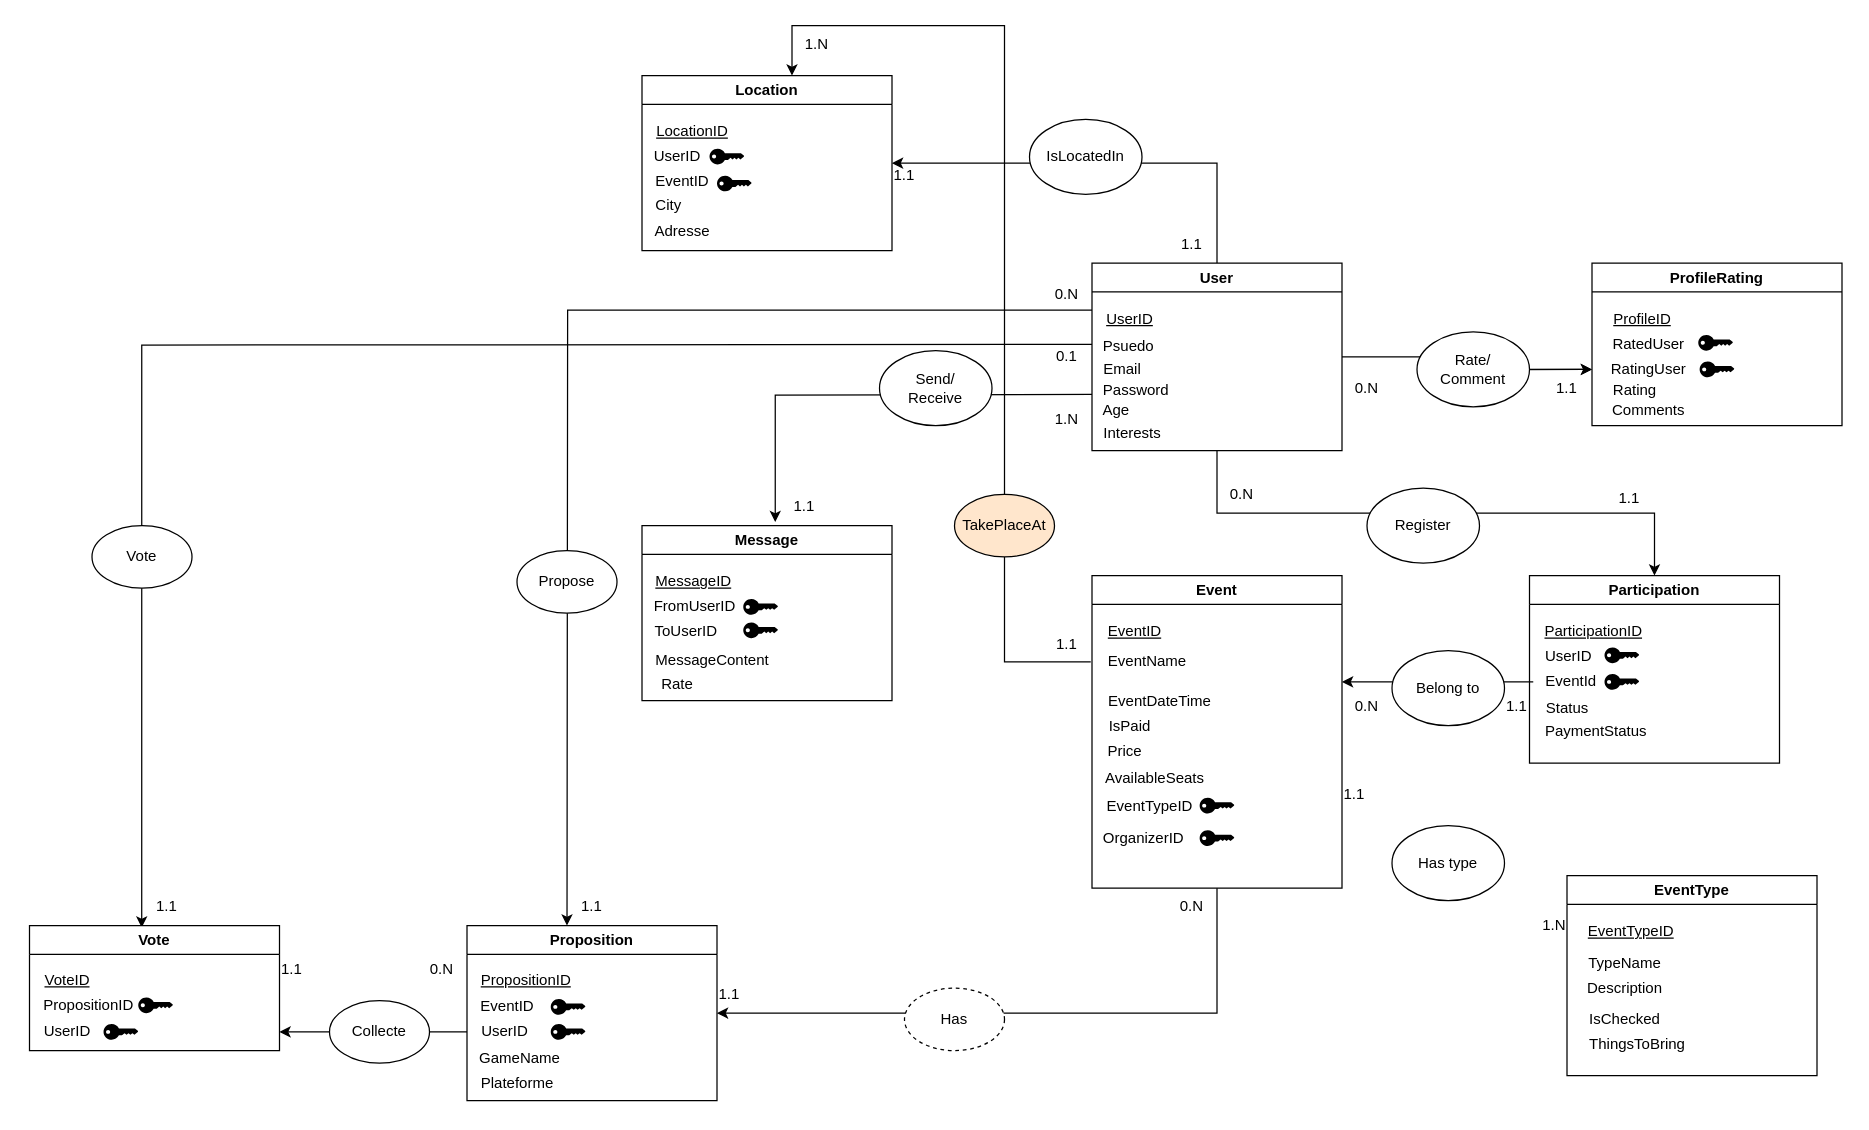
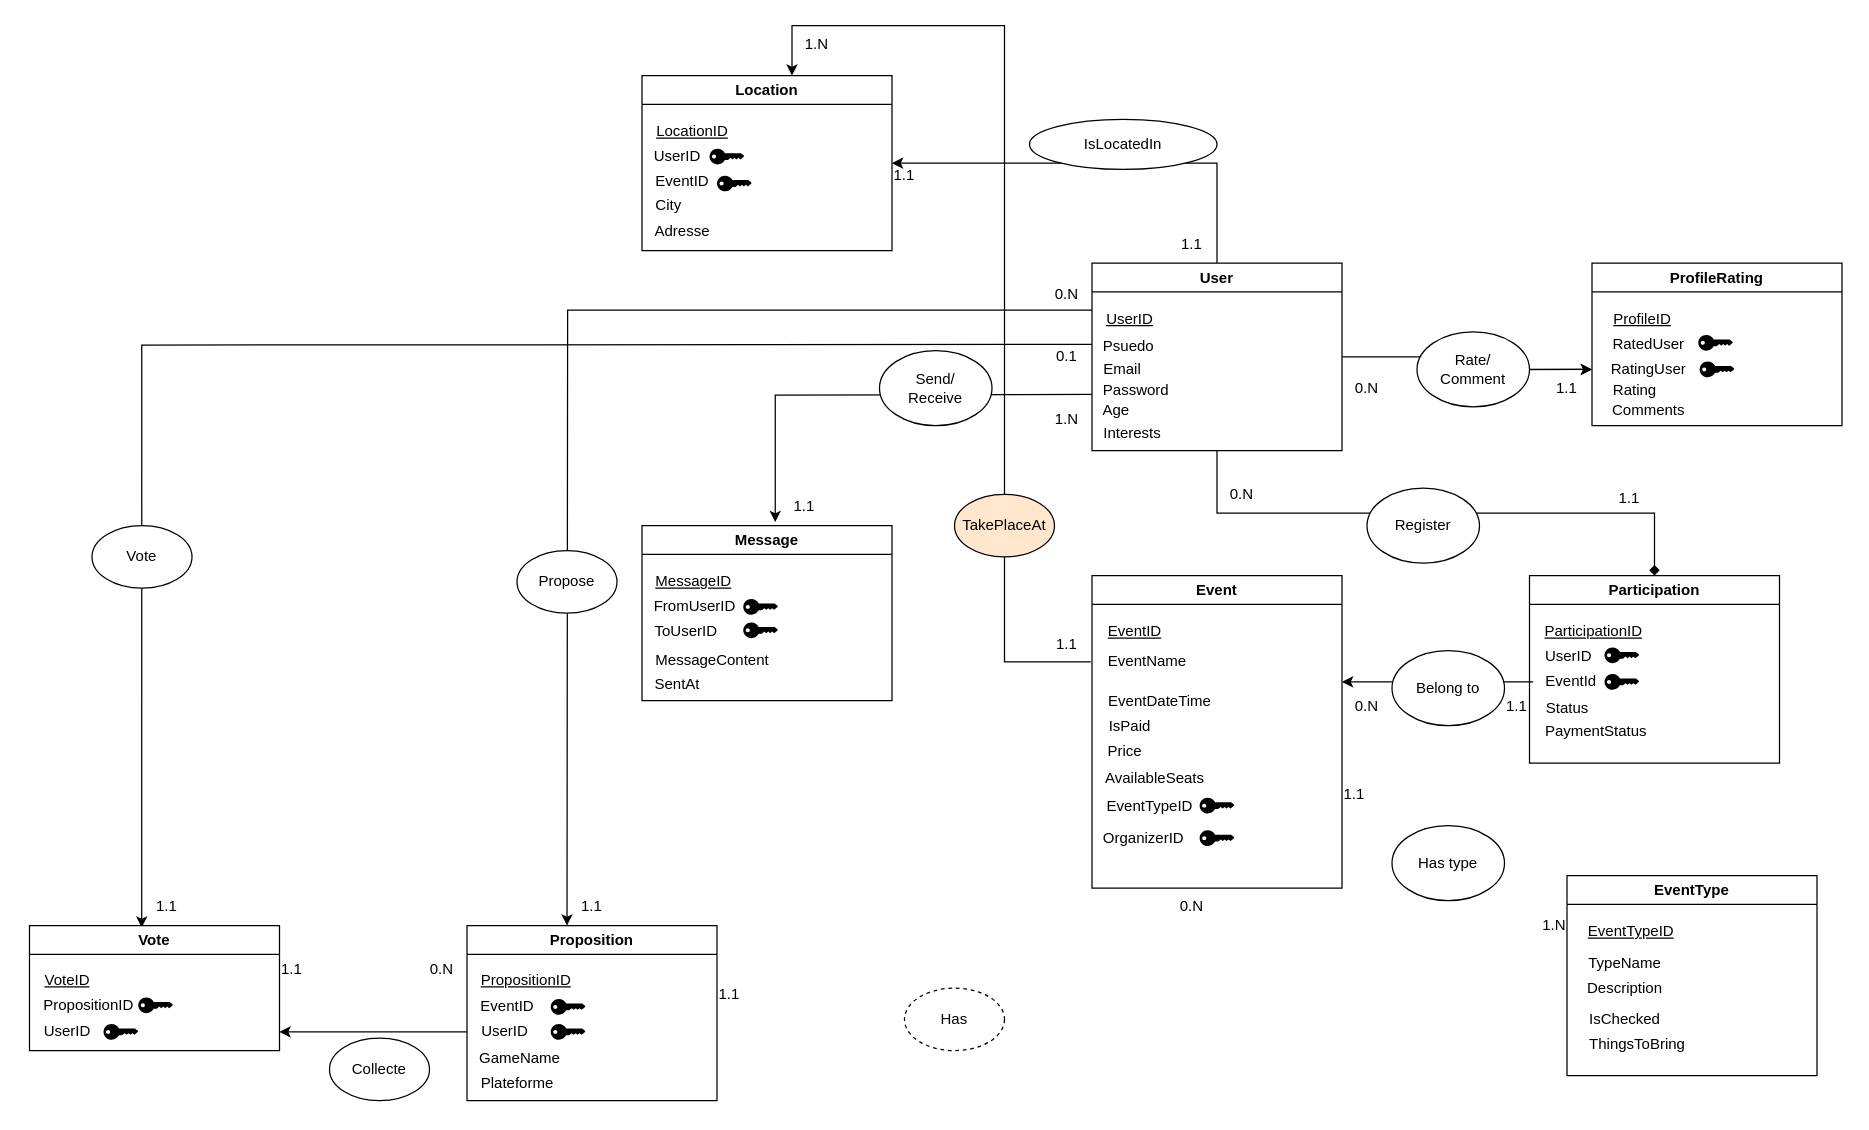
node "IsLocatedIn": size 113x75 -> 188x50
edge "User" -> "Participation": arrowhead classic -> diamond
node "Rate": label "Rate" -> "SentAt"
edge "Event" -> "Proposition": removed
node "Collecte": moved (379, 1032) -> (379, 1069)
